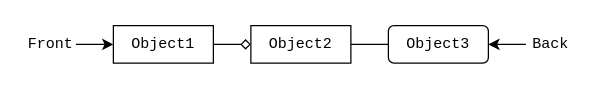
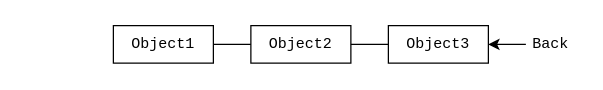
node "Front": removed
edge "Front" -> "Object1": removed
edge "Object1" -> "Object2": arrowhead diamond -> none
node "Object3": shape rounded rectangle -> rectangle
